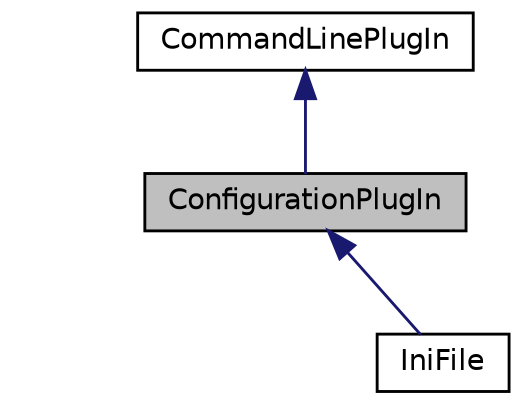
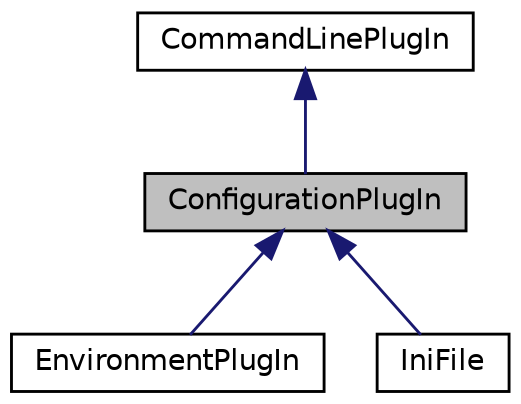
node "EnvironmentPlugIn": added
